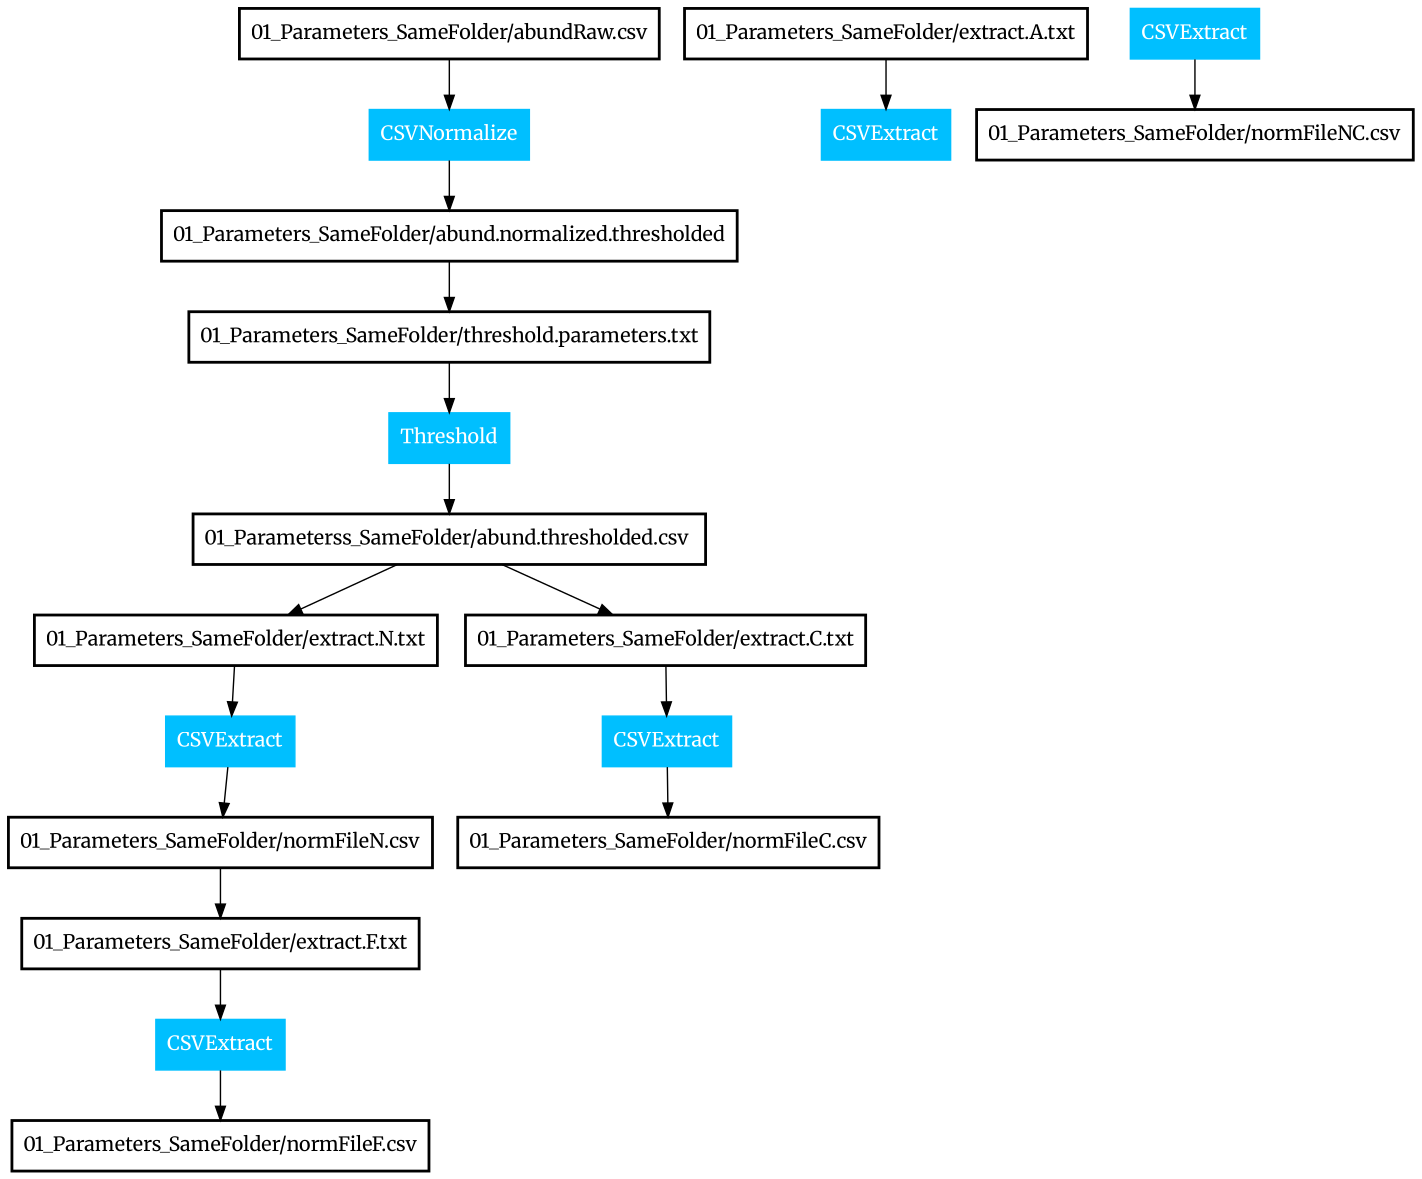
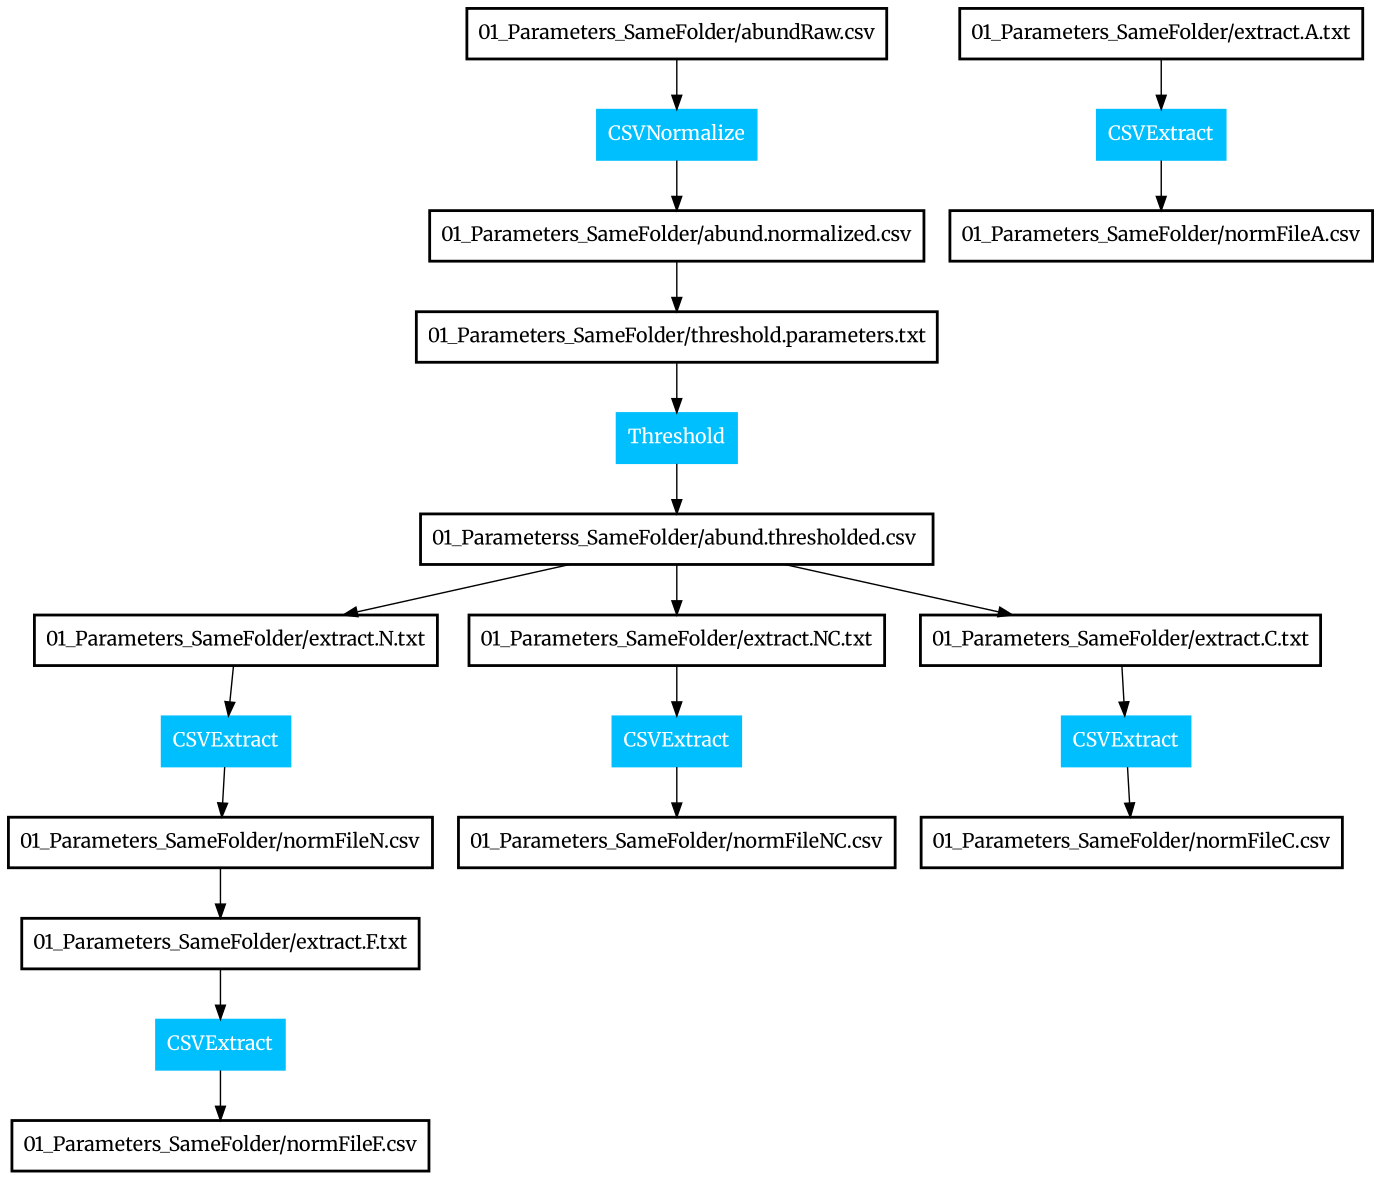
node "01_Parameters_SameFolder/abund.normalized.thresholded": label "01_Parameters_SameFolder/abund.normalized.thresholded" -> "01_Parameters_SameFolder/abund.normalized.csv"
node "01_Parameters_SameFolder/normFileA.csv": added
node "01_Parameters_SameFolder/extract.NC.txt": added
